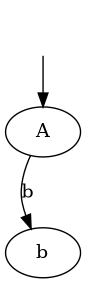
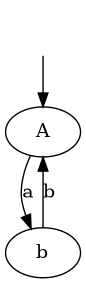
edge "A" -> "b": label "b" -> "a"
edge "b" -> "A": added, label "b"
